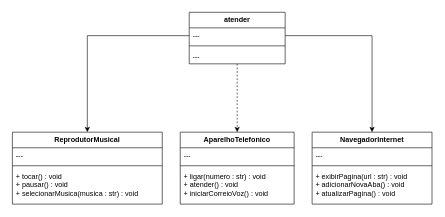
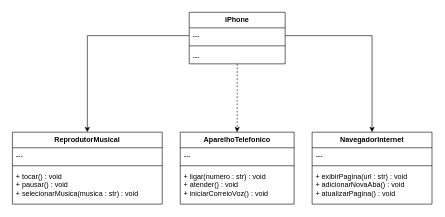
node "atender": label "atender" -> "iPhone"
